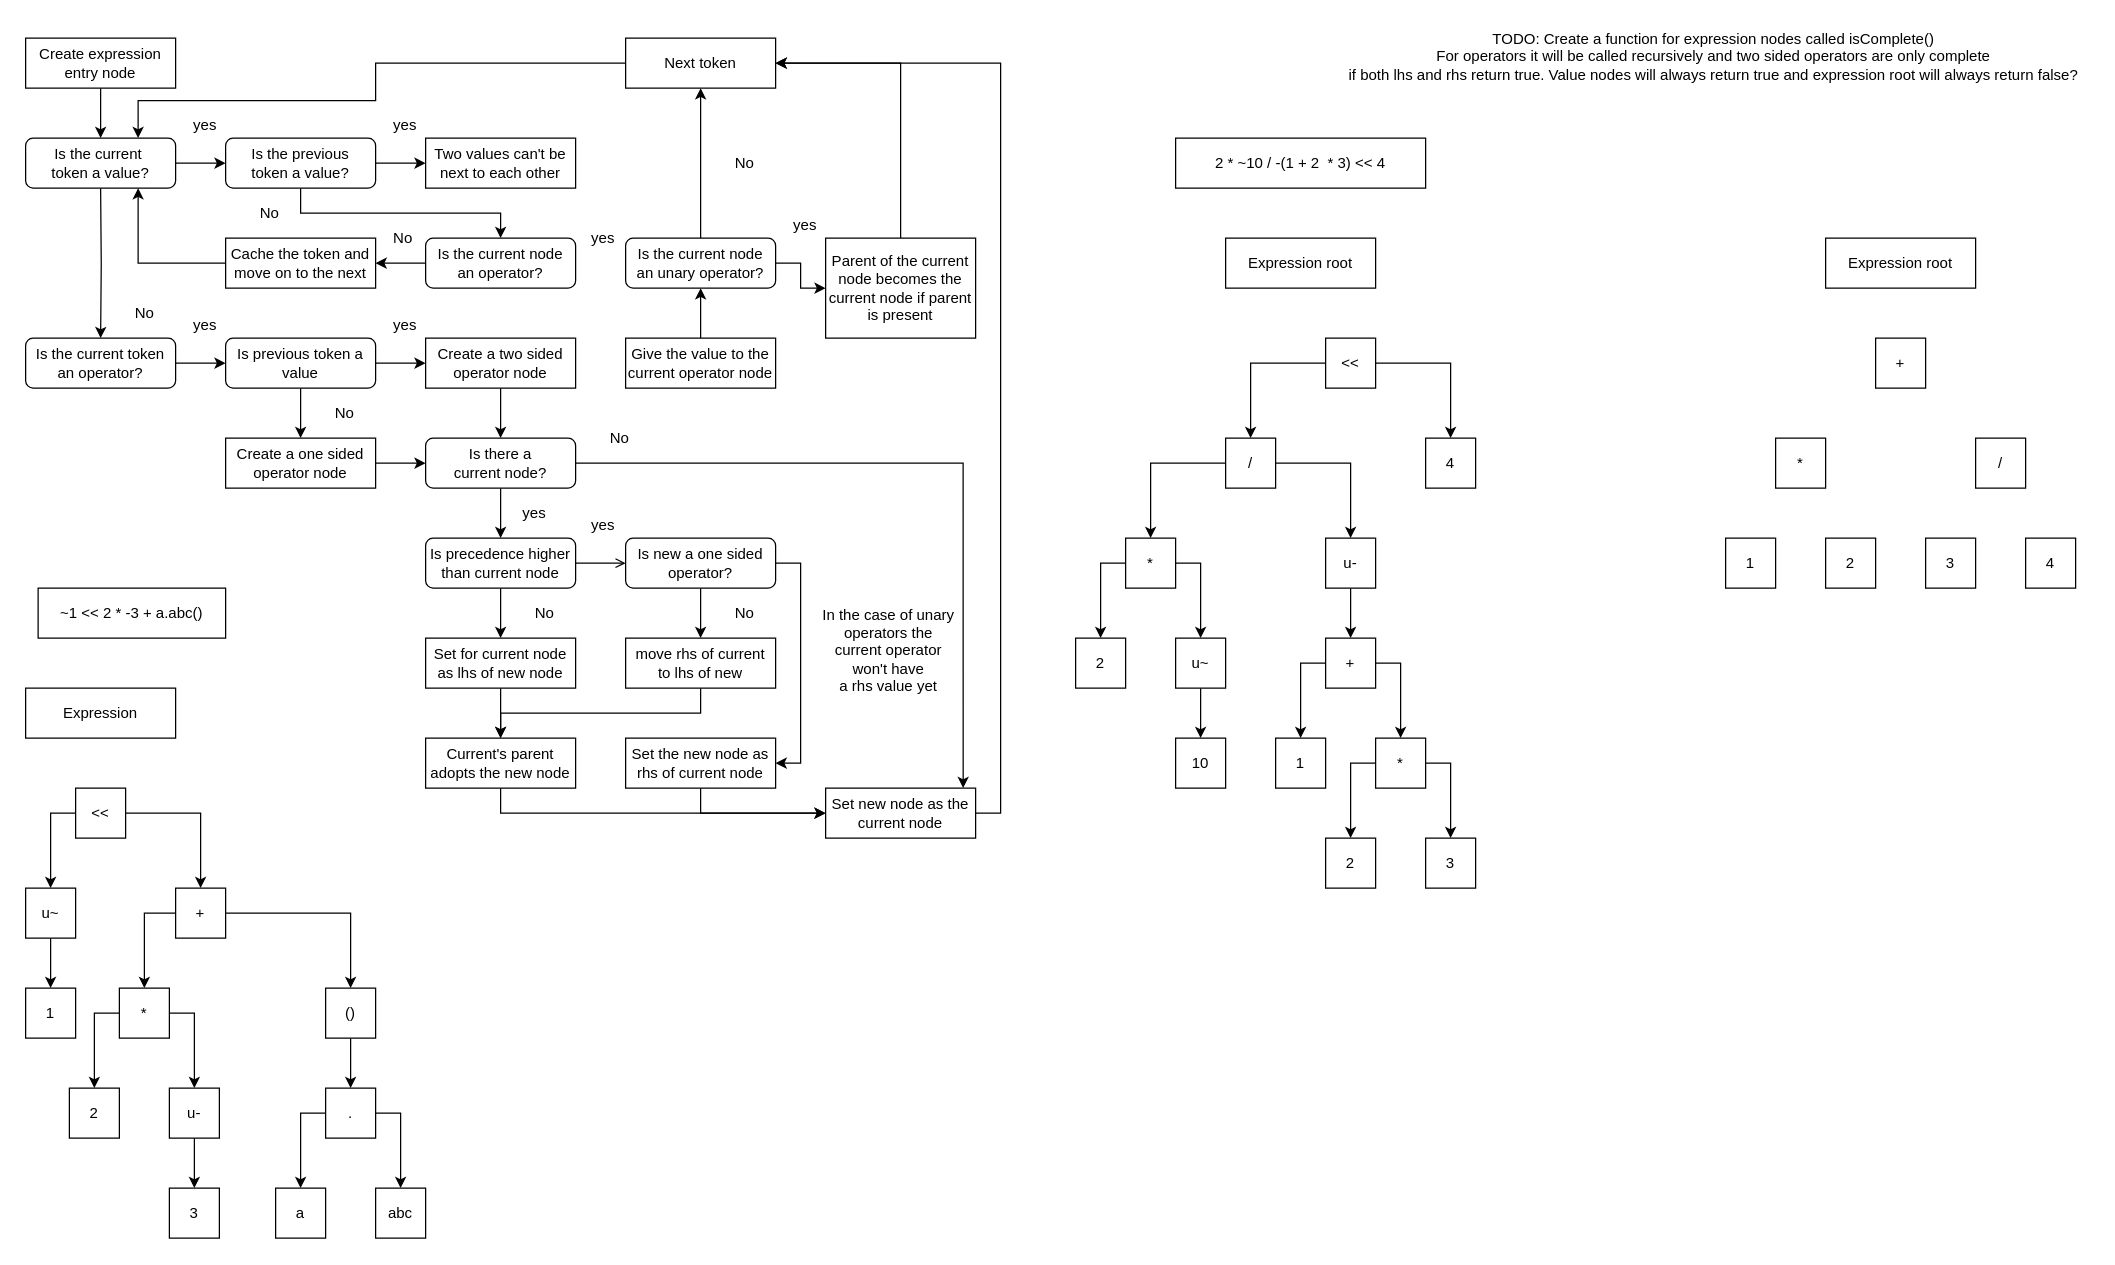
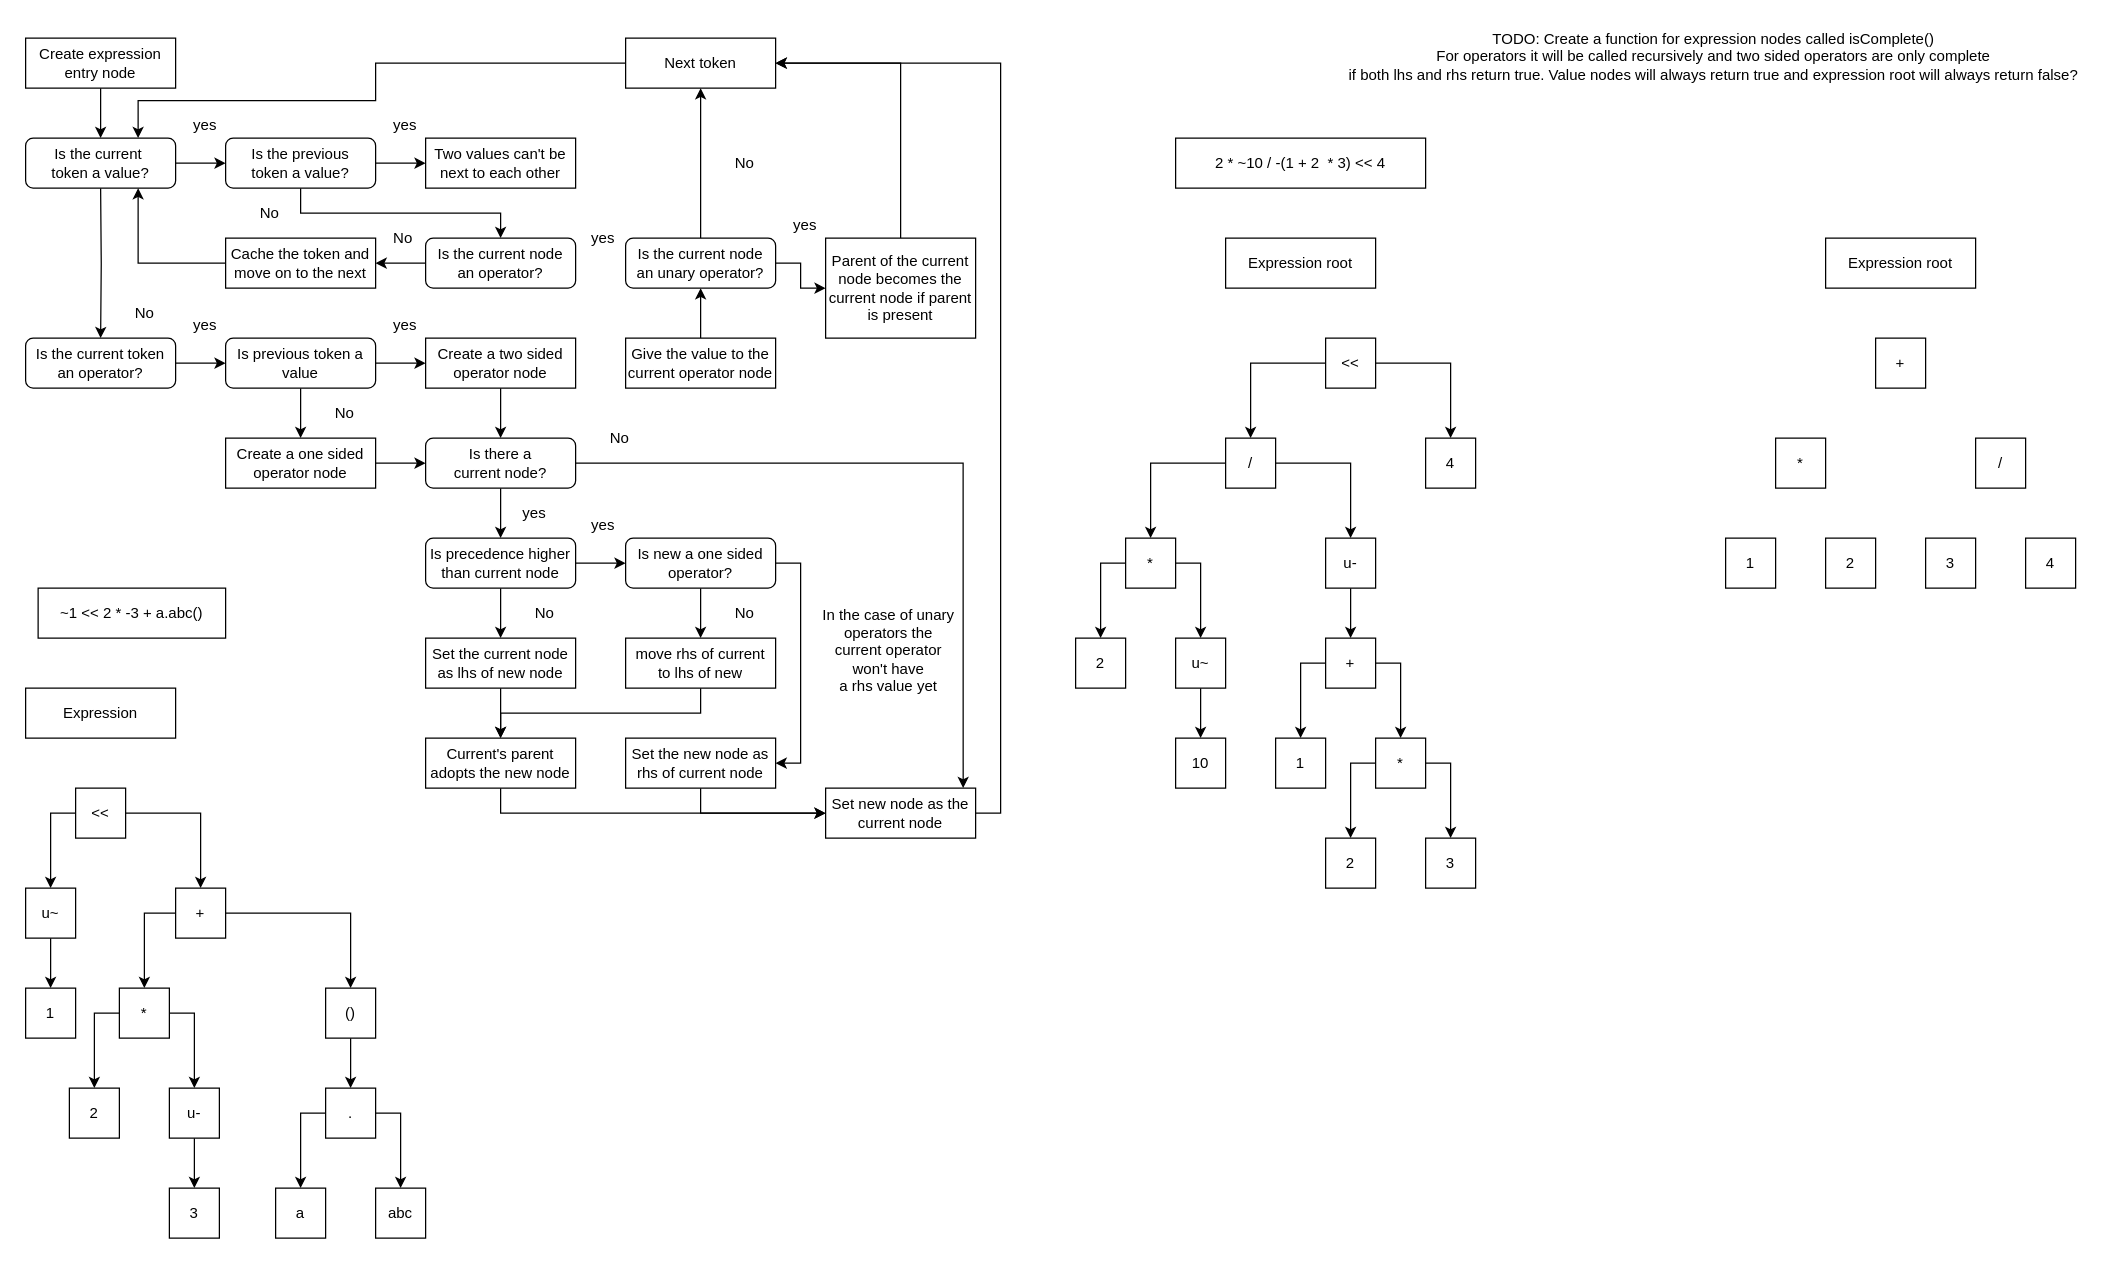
edge "Is precedence higher than current node" -> "Is new a one sided operator?": arrowhead open -> classic
node "Set for current node as lhs of new node": label "Set for current node as lhs of new node" -> "Set the current node as lhs of new node"
